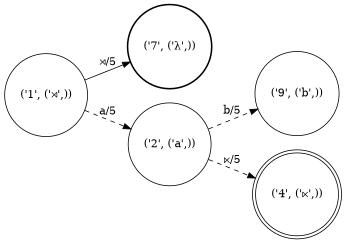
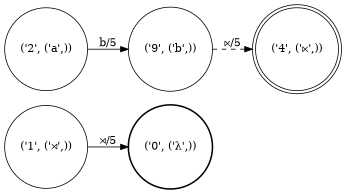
node "('7', ('λ',))": label "('7', ('λ',))" -> "('0', ('λ',))"
edge "('1', ('⋊',))" -> "('2', ('a',))": removed, label "a/5"
edge "('2', ('a',))" -> "('9', ('b',))": style dashed -> solid
edge "('2', ('a',))" -> "('4', ('⋉',))": now "('9', ('b',))" -> "('4', ('⋉',))"
